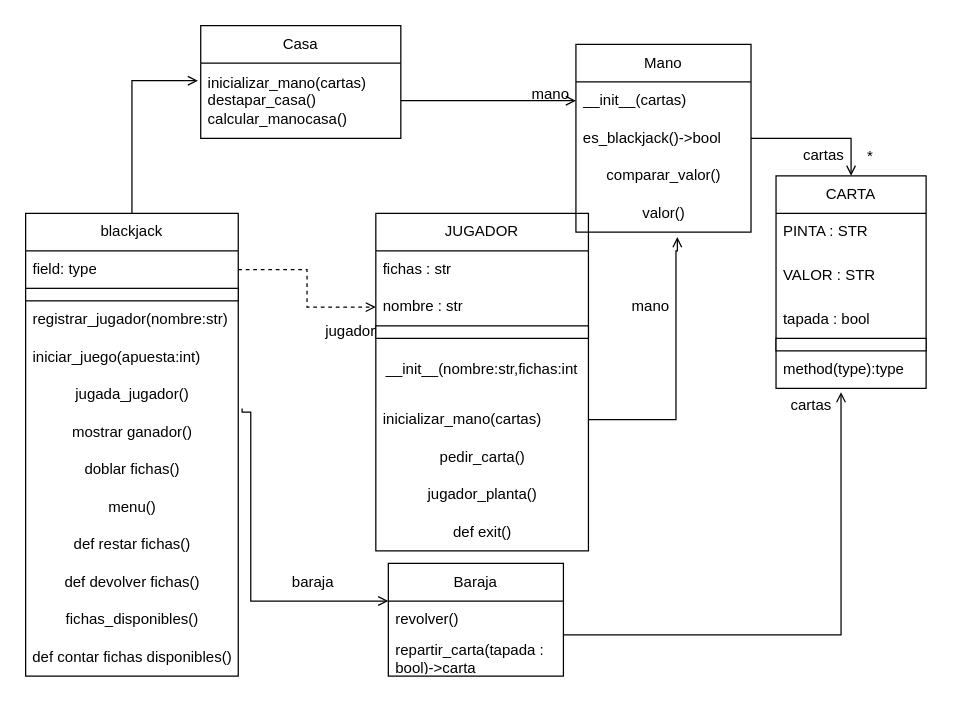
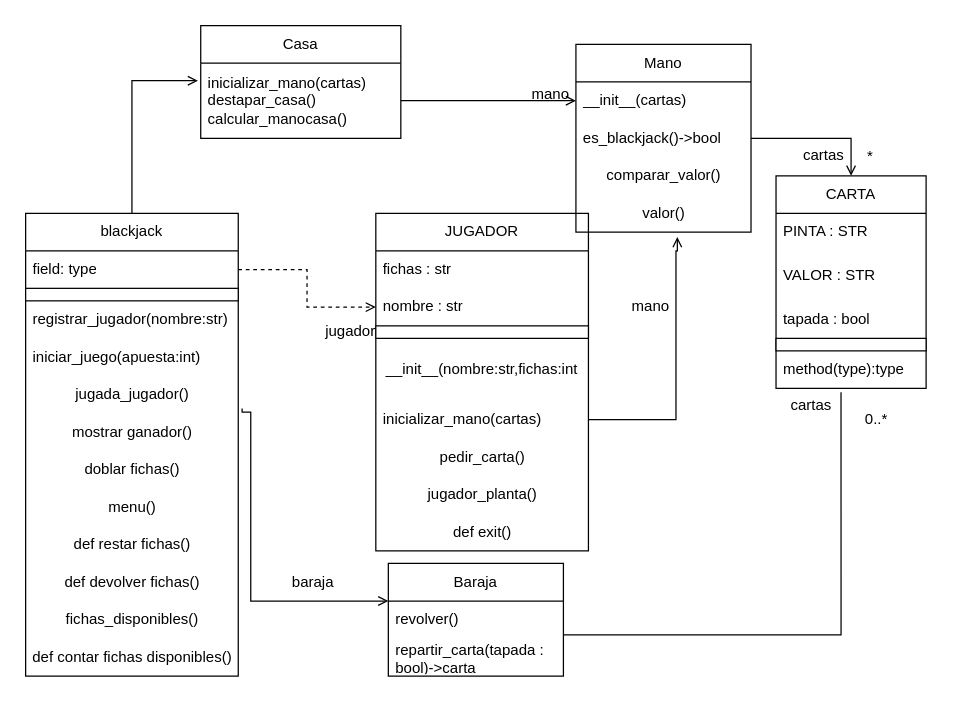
edge "repartir_carta(tapada : bool)->carta" -> "method(type):type": arrowhead open -> none
node "0..*": added
